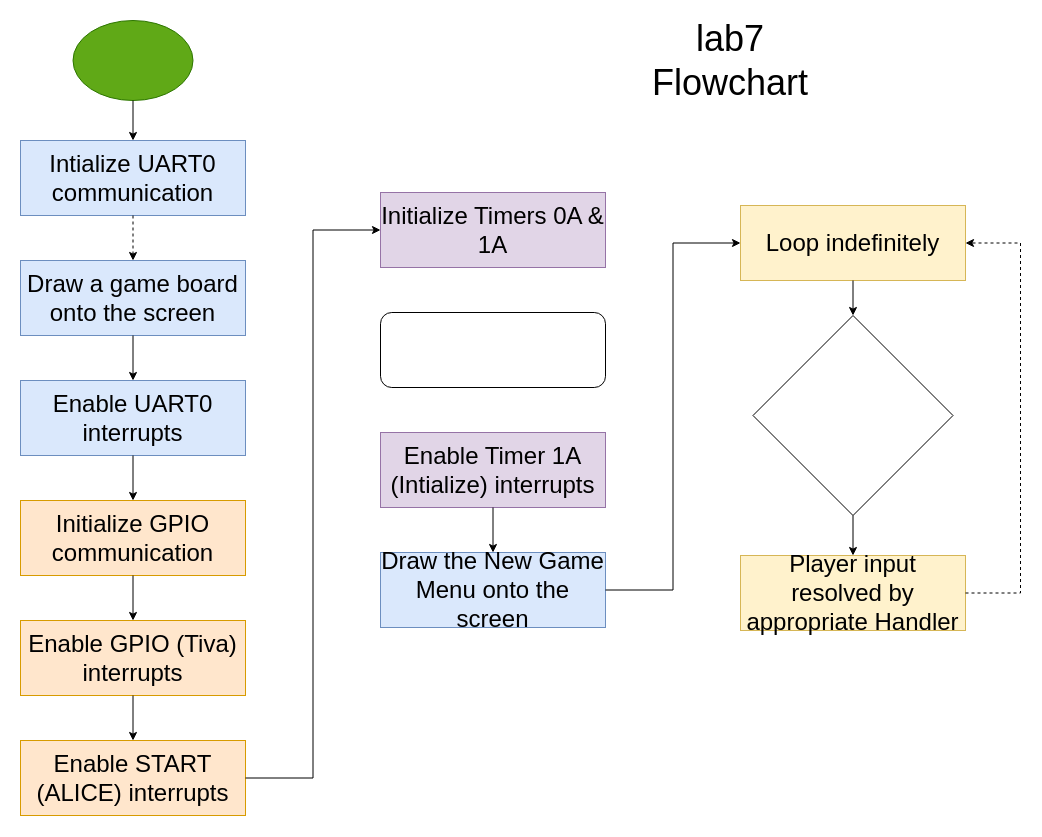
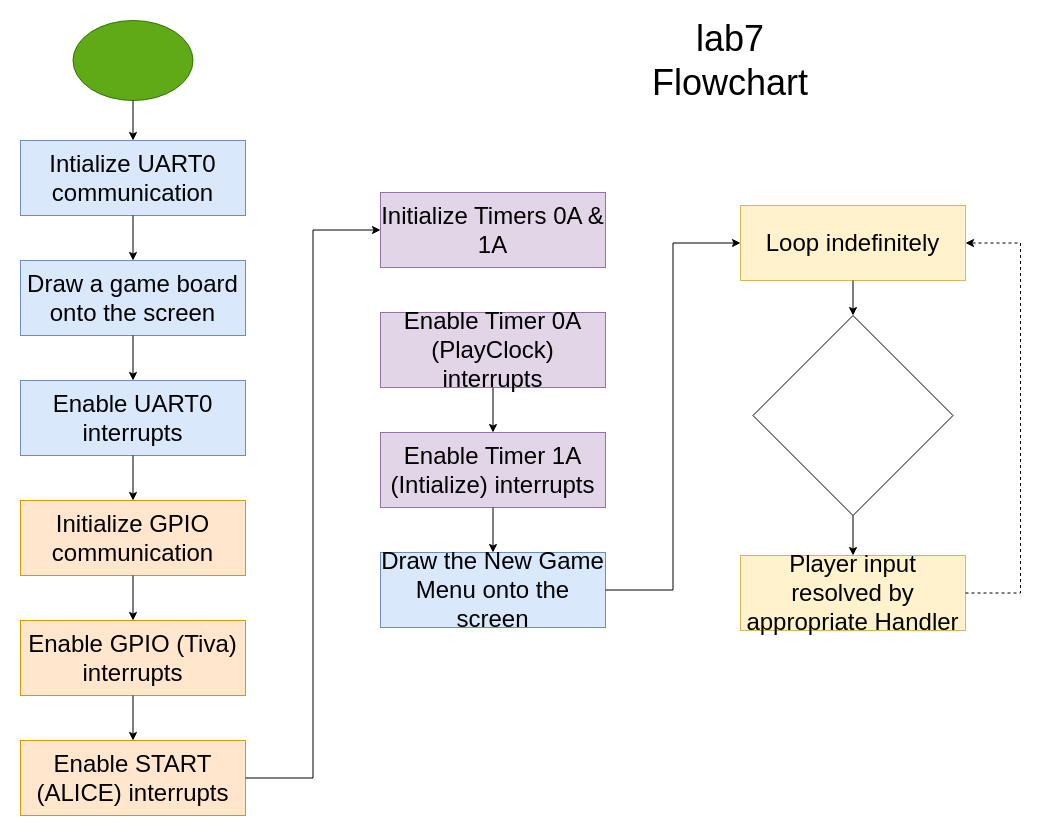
edge "Intialize UART0 communication" -> "Draw a game board onto the screen": style dashed -> solid
node "Enable Timer 0A (PlayClock) interrupts": added
edge "Enable Timer 0A (PlayClock) interrupts" -> "Enable Timer 1A (Intialize) interrupts": added
